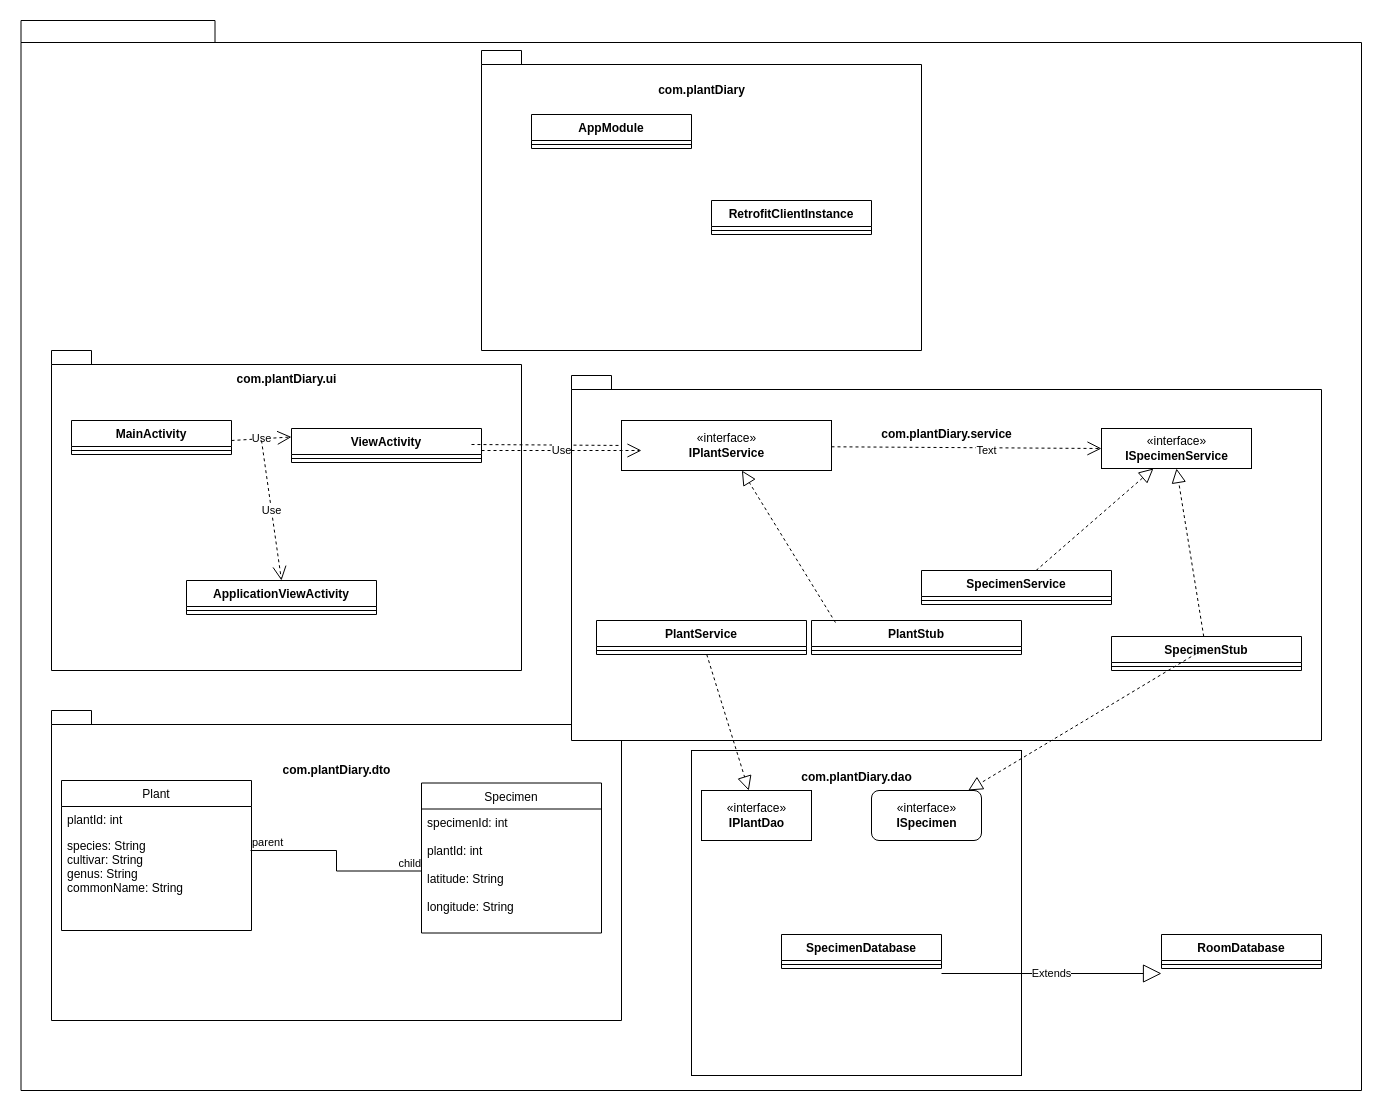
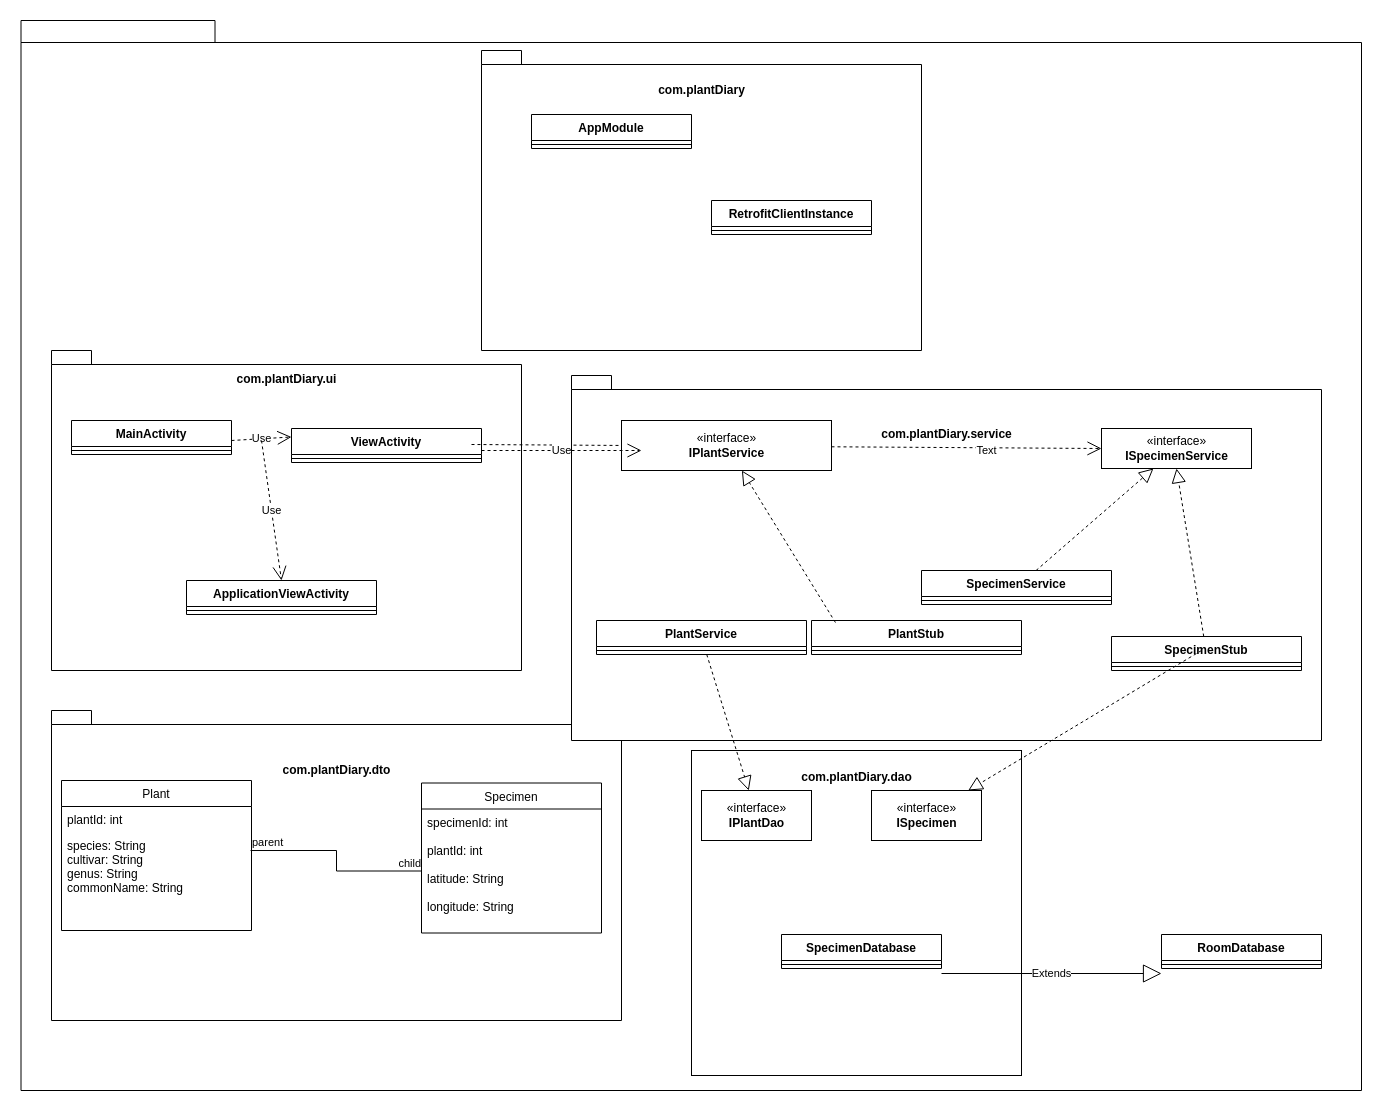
node "«interface» ISpecimen": shape rounded rectangle -> rectangle
